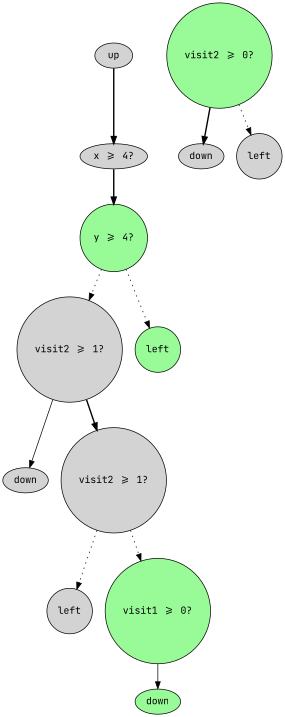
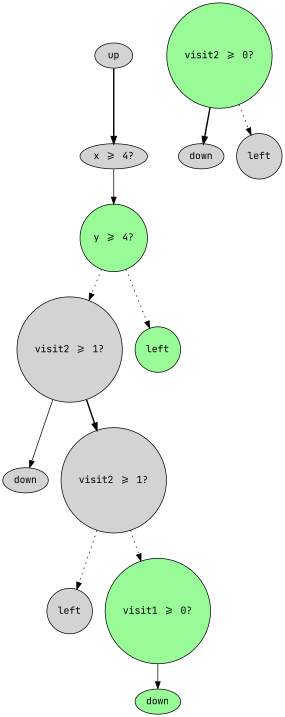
edge "x >= 4?" -> "y >= 4?": style bold -> solid
